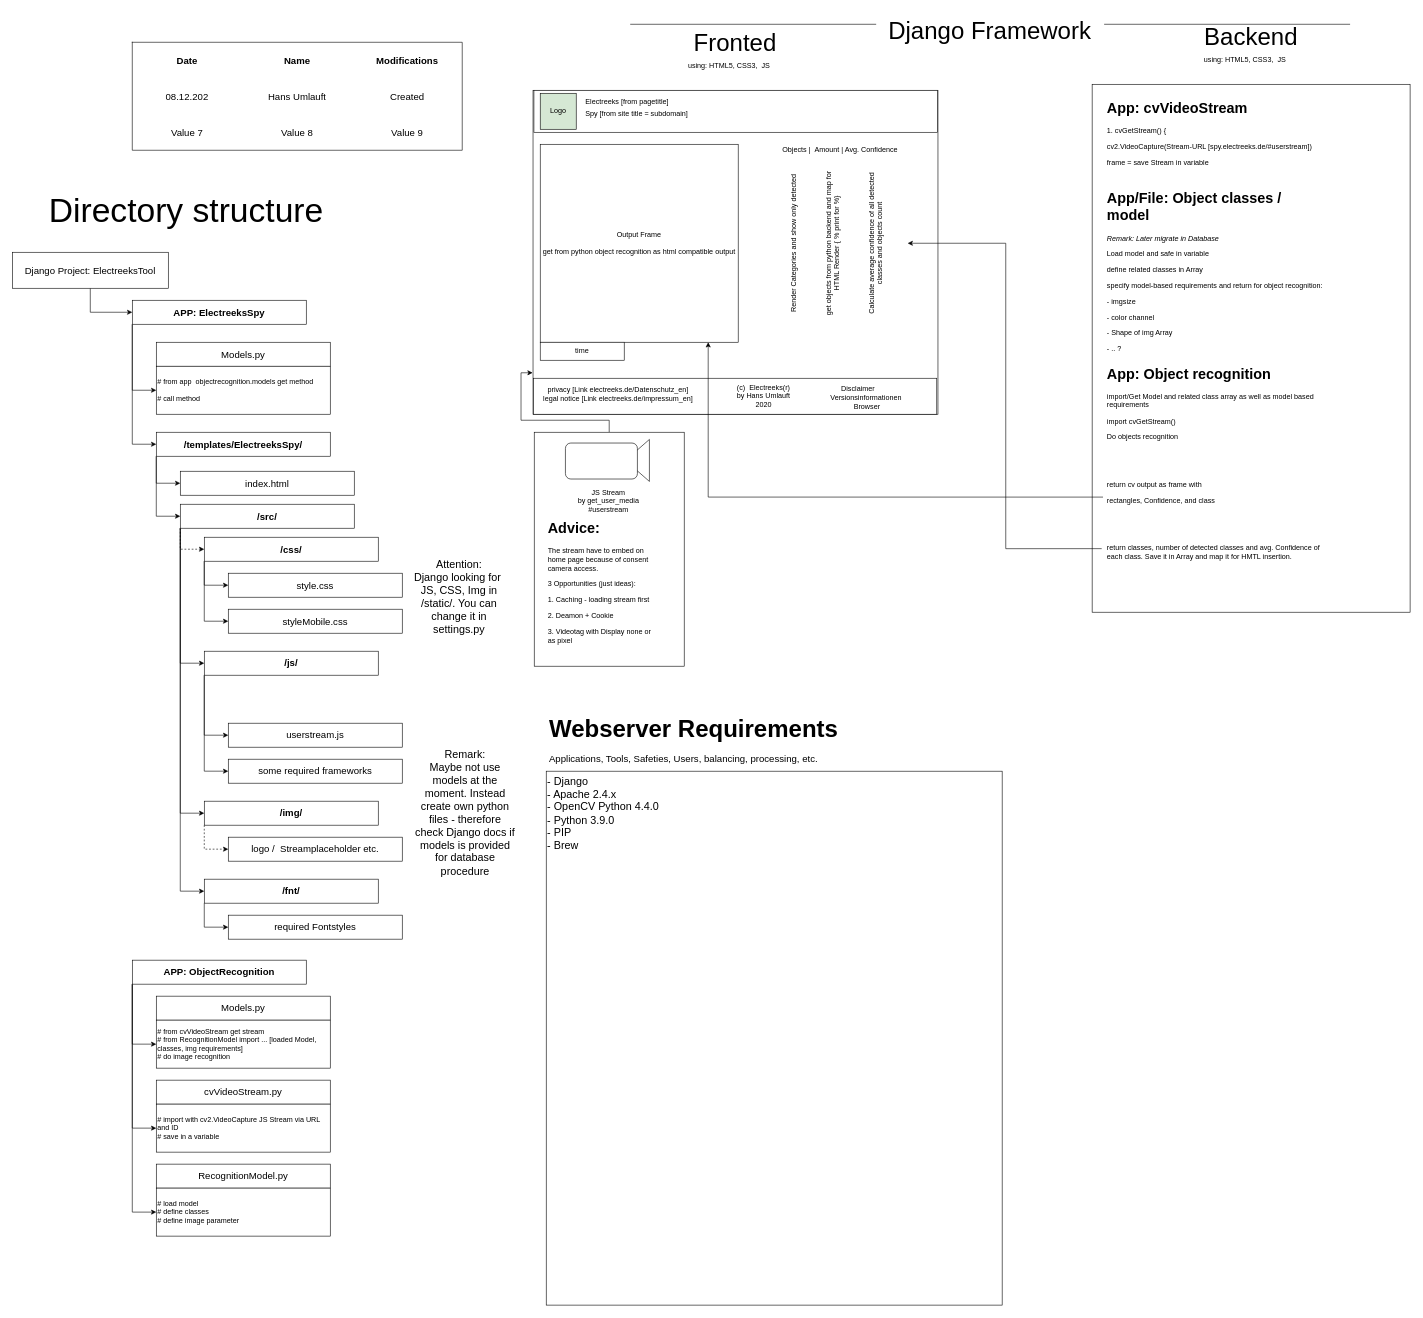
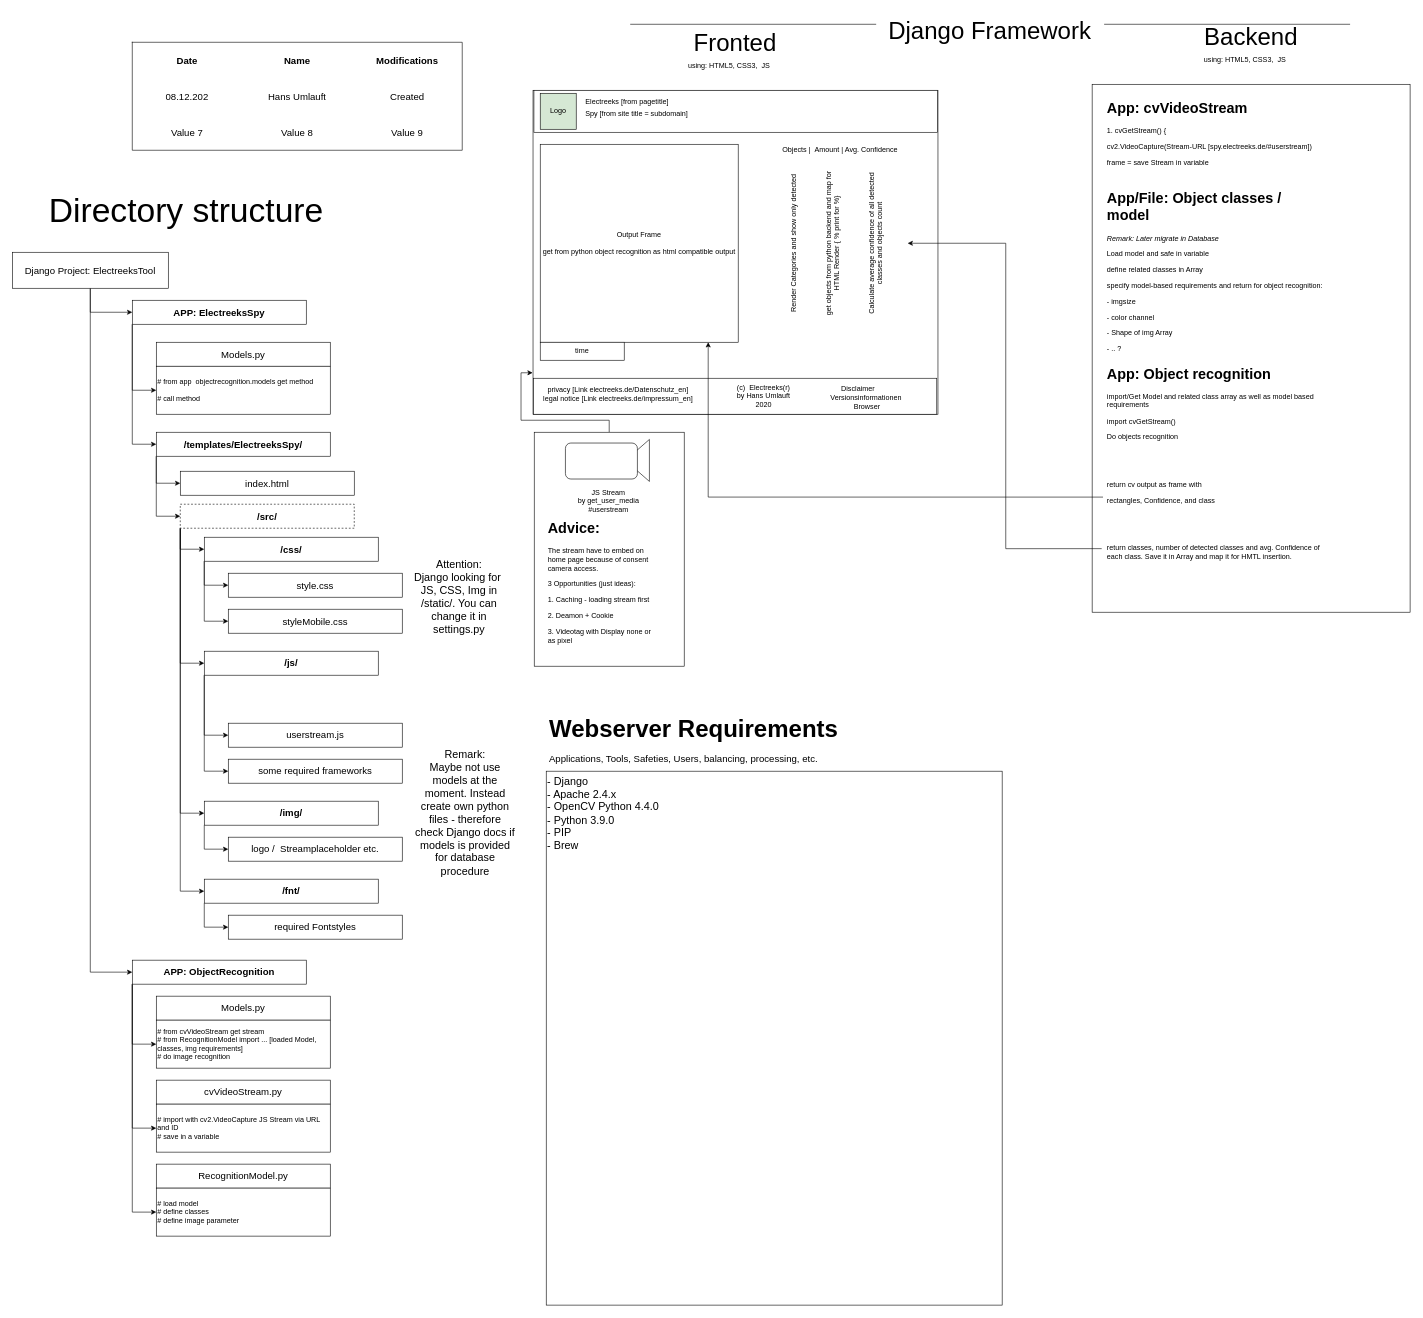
node "/src/": style solid -> dashed
edge "/src/" -> "/css/": style dashed -> solid
edge "/img/" -> "logo / Streamplaceholder etc.": style dashed -> solid
edge "Django Project: ElectreeksTool" -> "APP: ObjectRecognition": added
